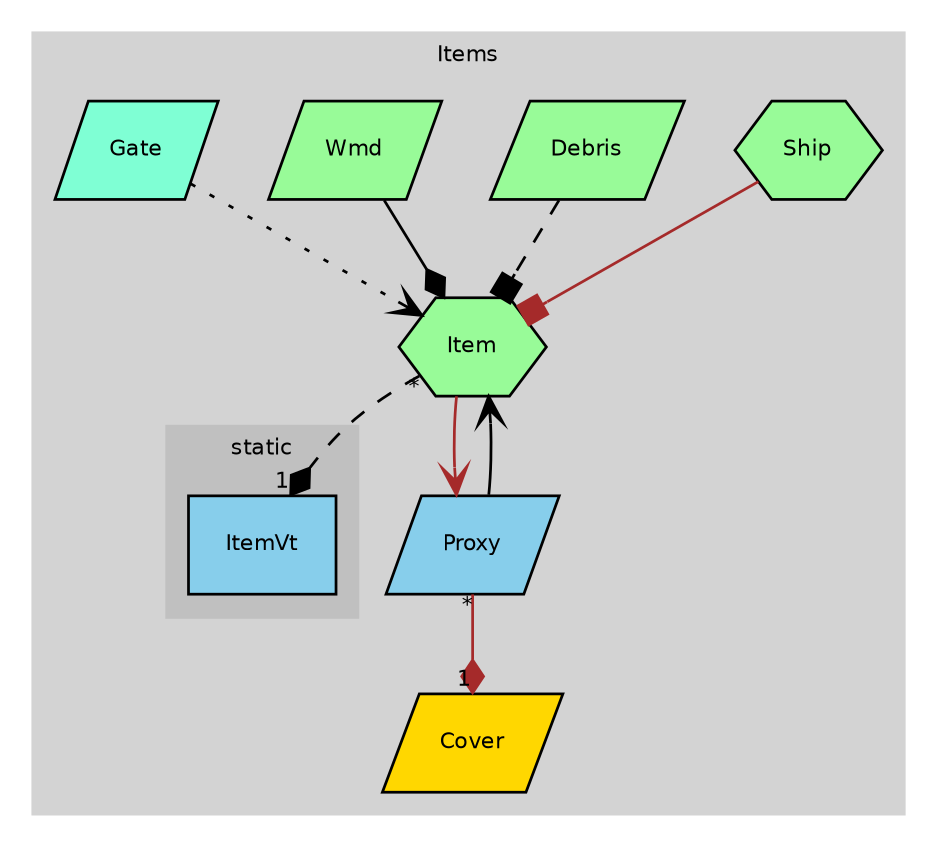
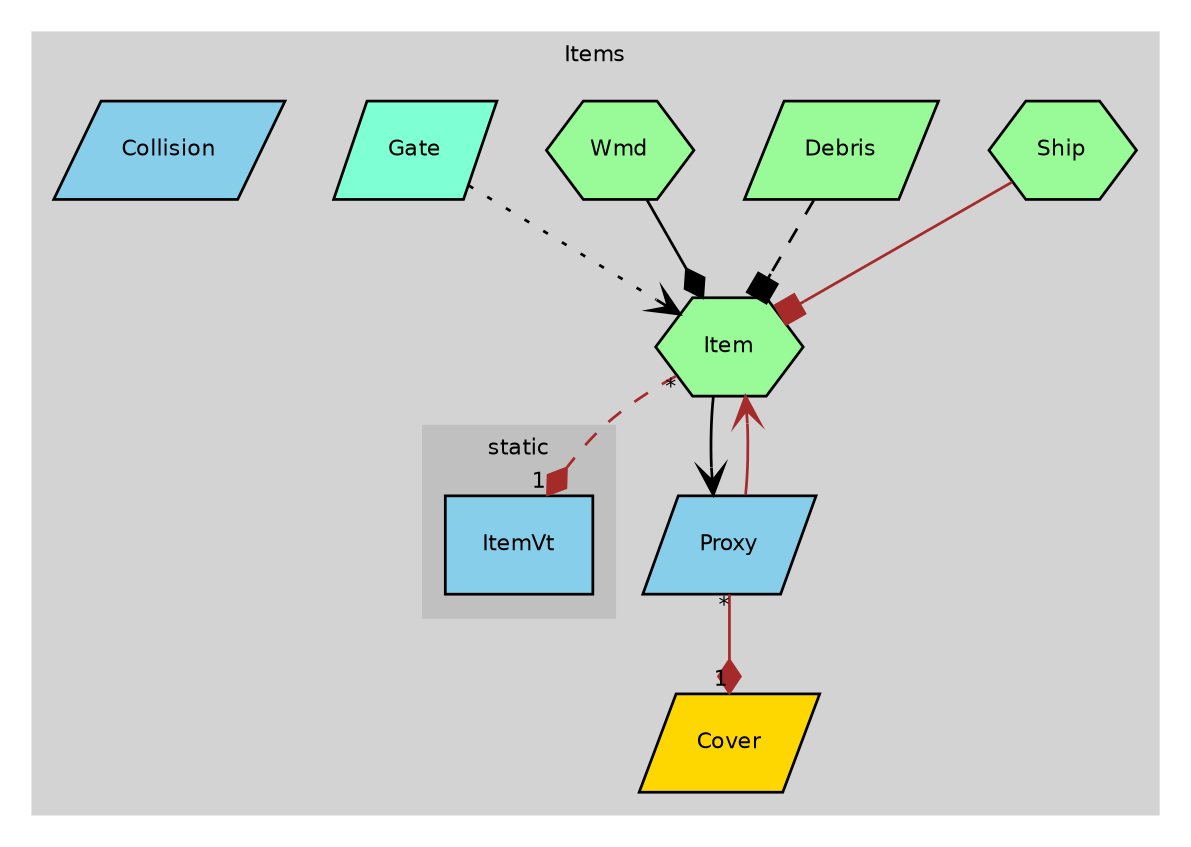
node "Collision": added
node "Wmd": shape parallelogram -> hexagon
edge "Item" -> "ItemVt": color black -> brown
edge "Item" -> "Proxy": color brown -> black
edge "Proxy" -> "Item": color black -> brown
